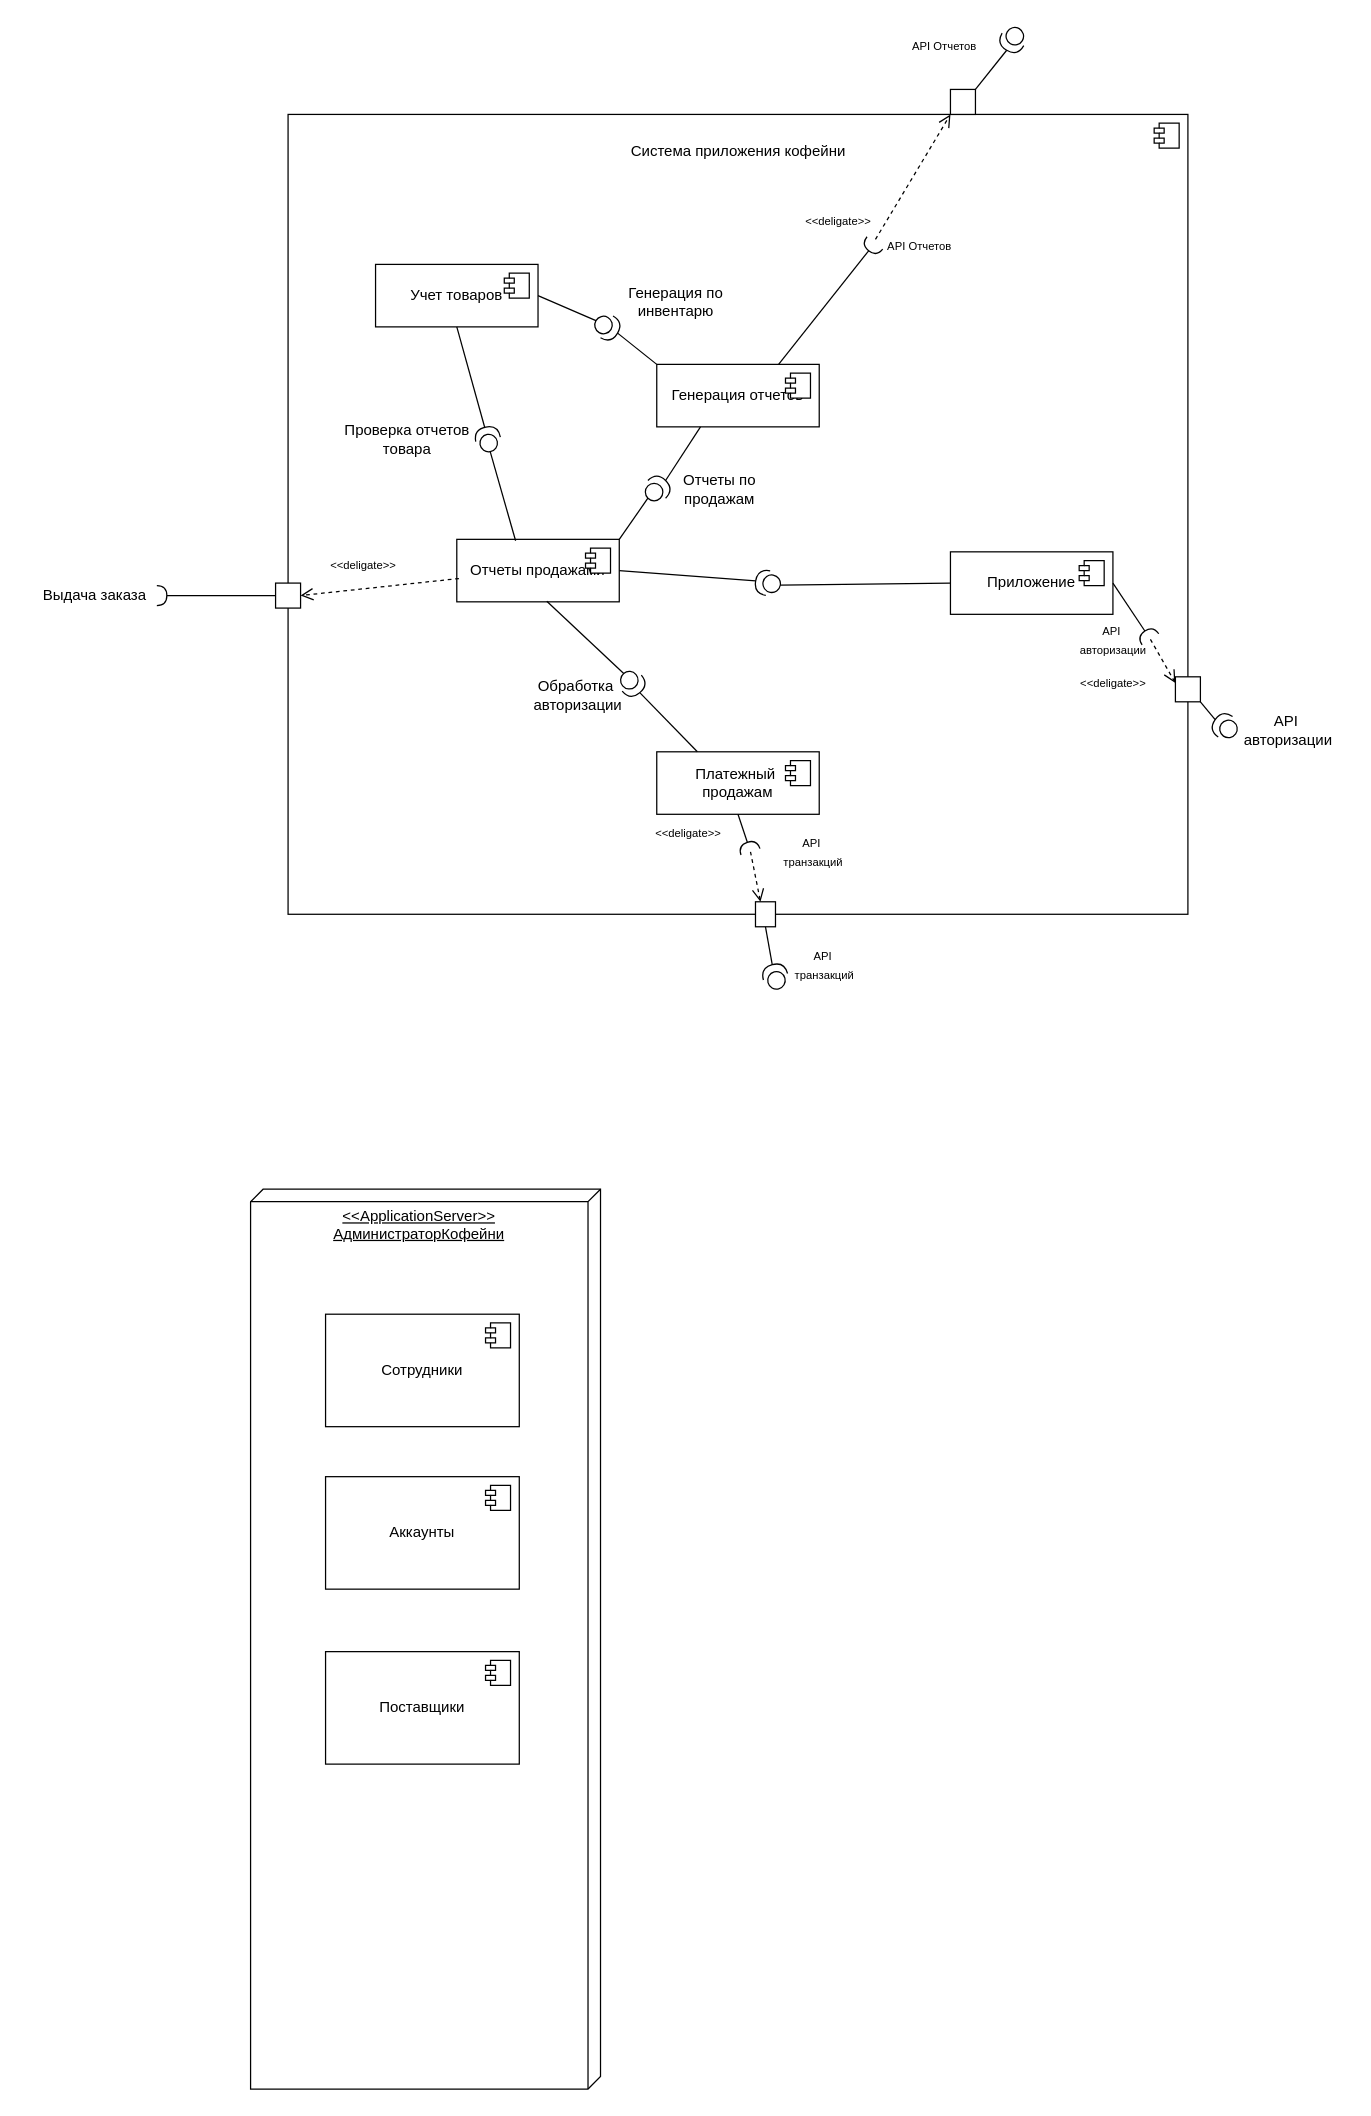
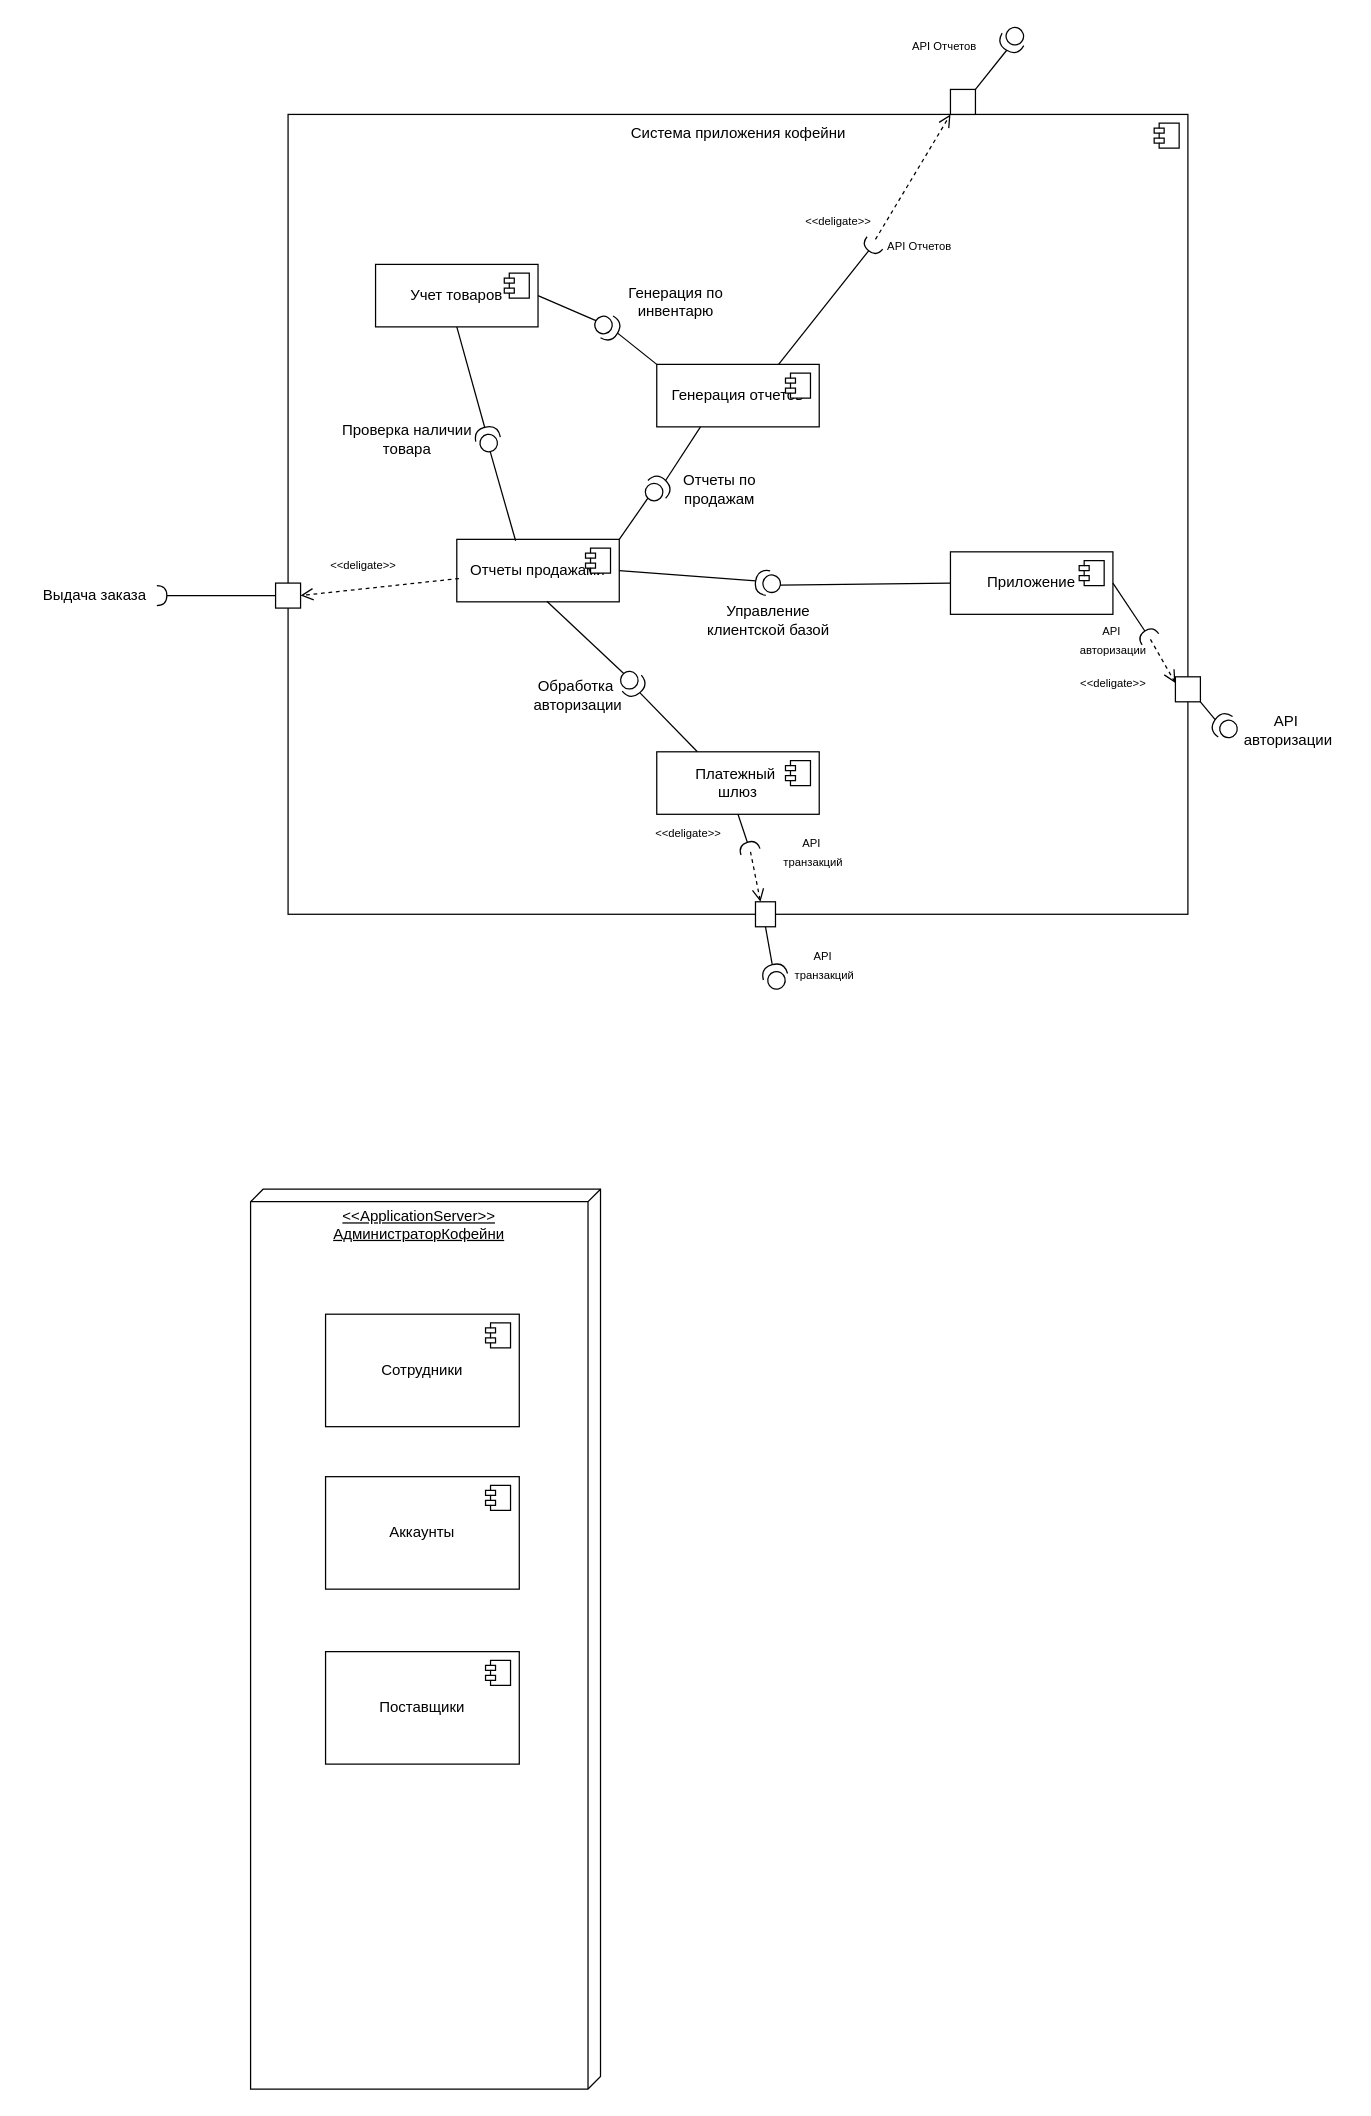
node "Система приложения кофейни": moved (738, 152) -> (738, 133)
node "Проверка отчетов товара": label "Проверка отчетов товара" -> "Проверка наличии товара"
node "Управление клиентской базой": added
node "Платежный продажам": label "Платежный продажам" -> "Платежный шлюз"
